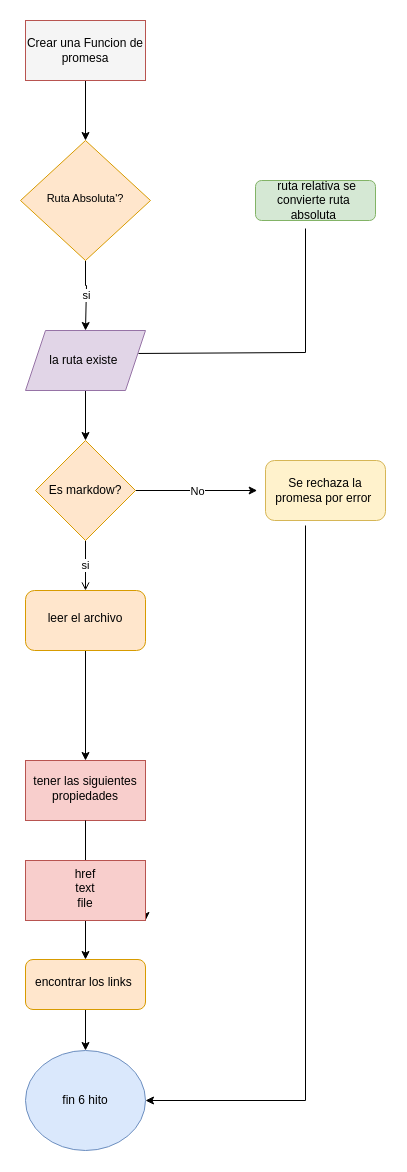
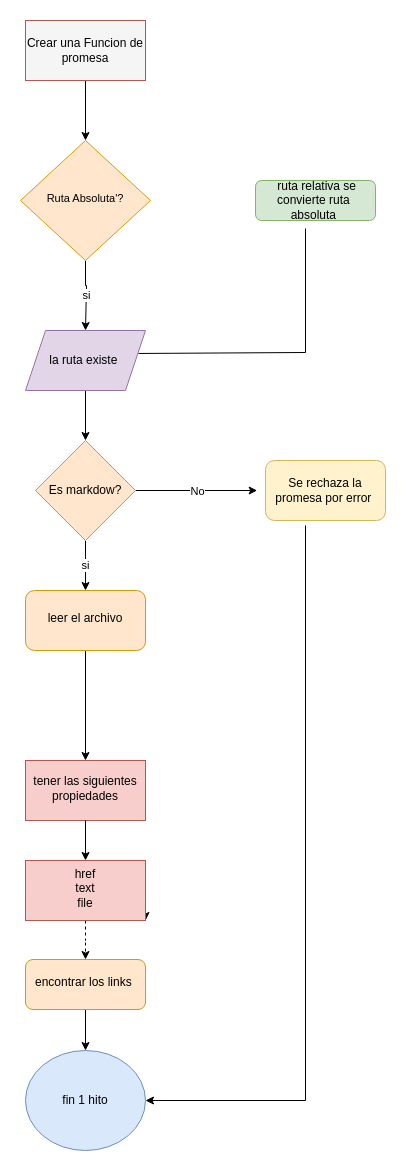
edge "Es markdow?" -> "leer el archivo": arrowhead open -> classic
edge "tener las siguientes propiedades" -- "href text file": arrowhead none -> classic
edge "href text file" -> "encontrar los links": style solid -> dashed
node "fin 6 hito": label "fin 6 hito" -> "fin 1 hito"
